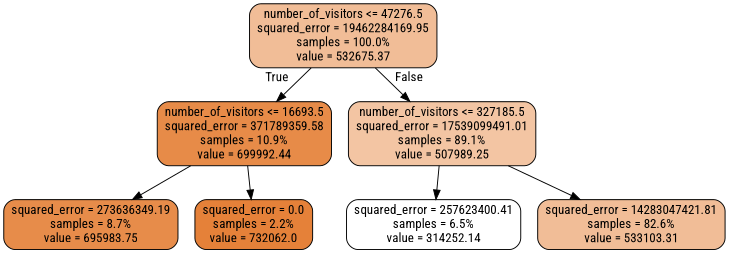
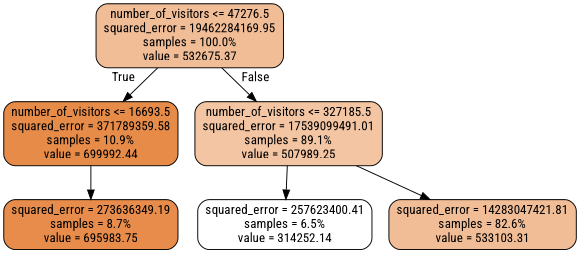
node "squared_error = 0.0 samples = 2.2% value = 732062.0": removed
